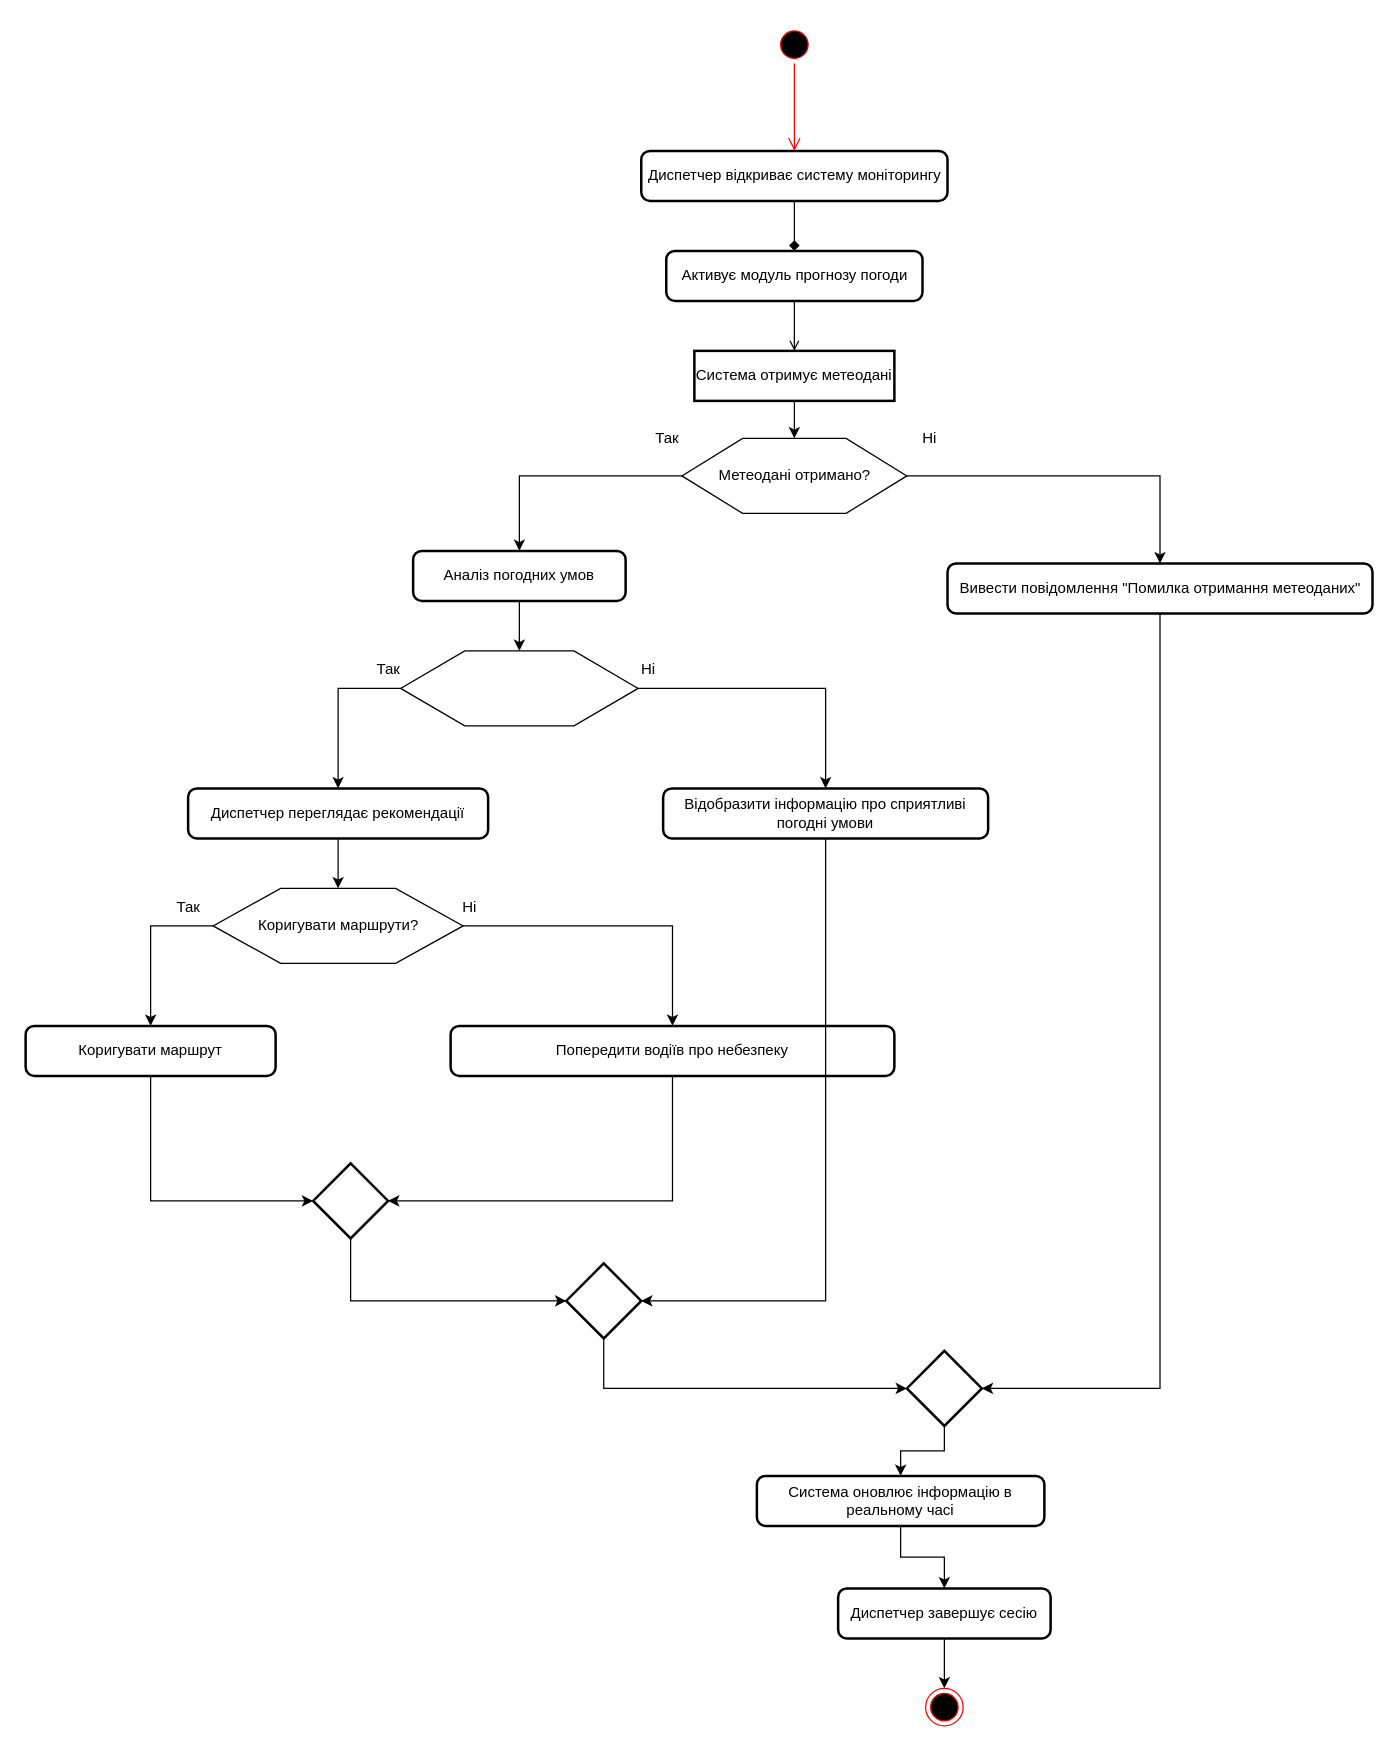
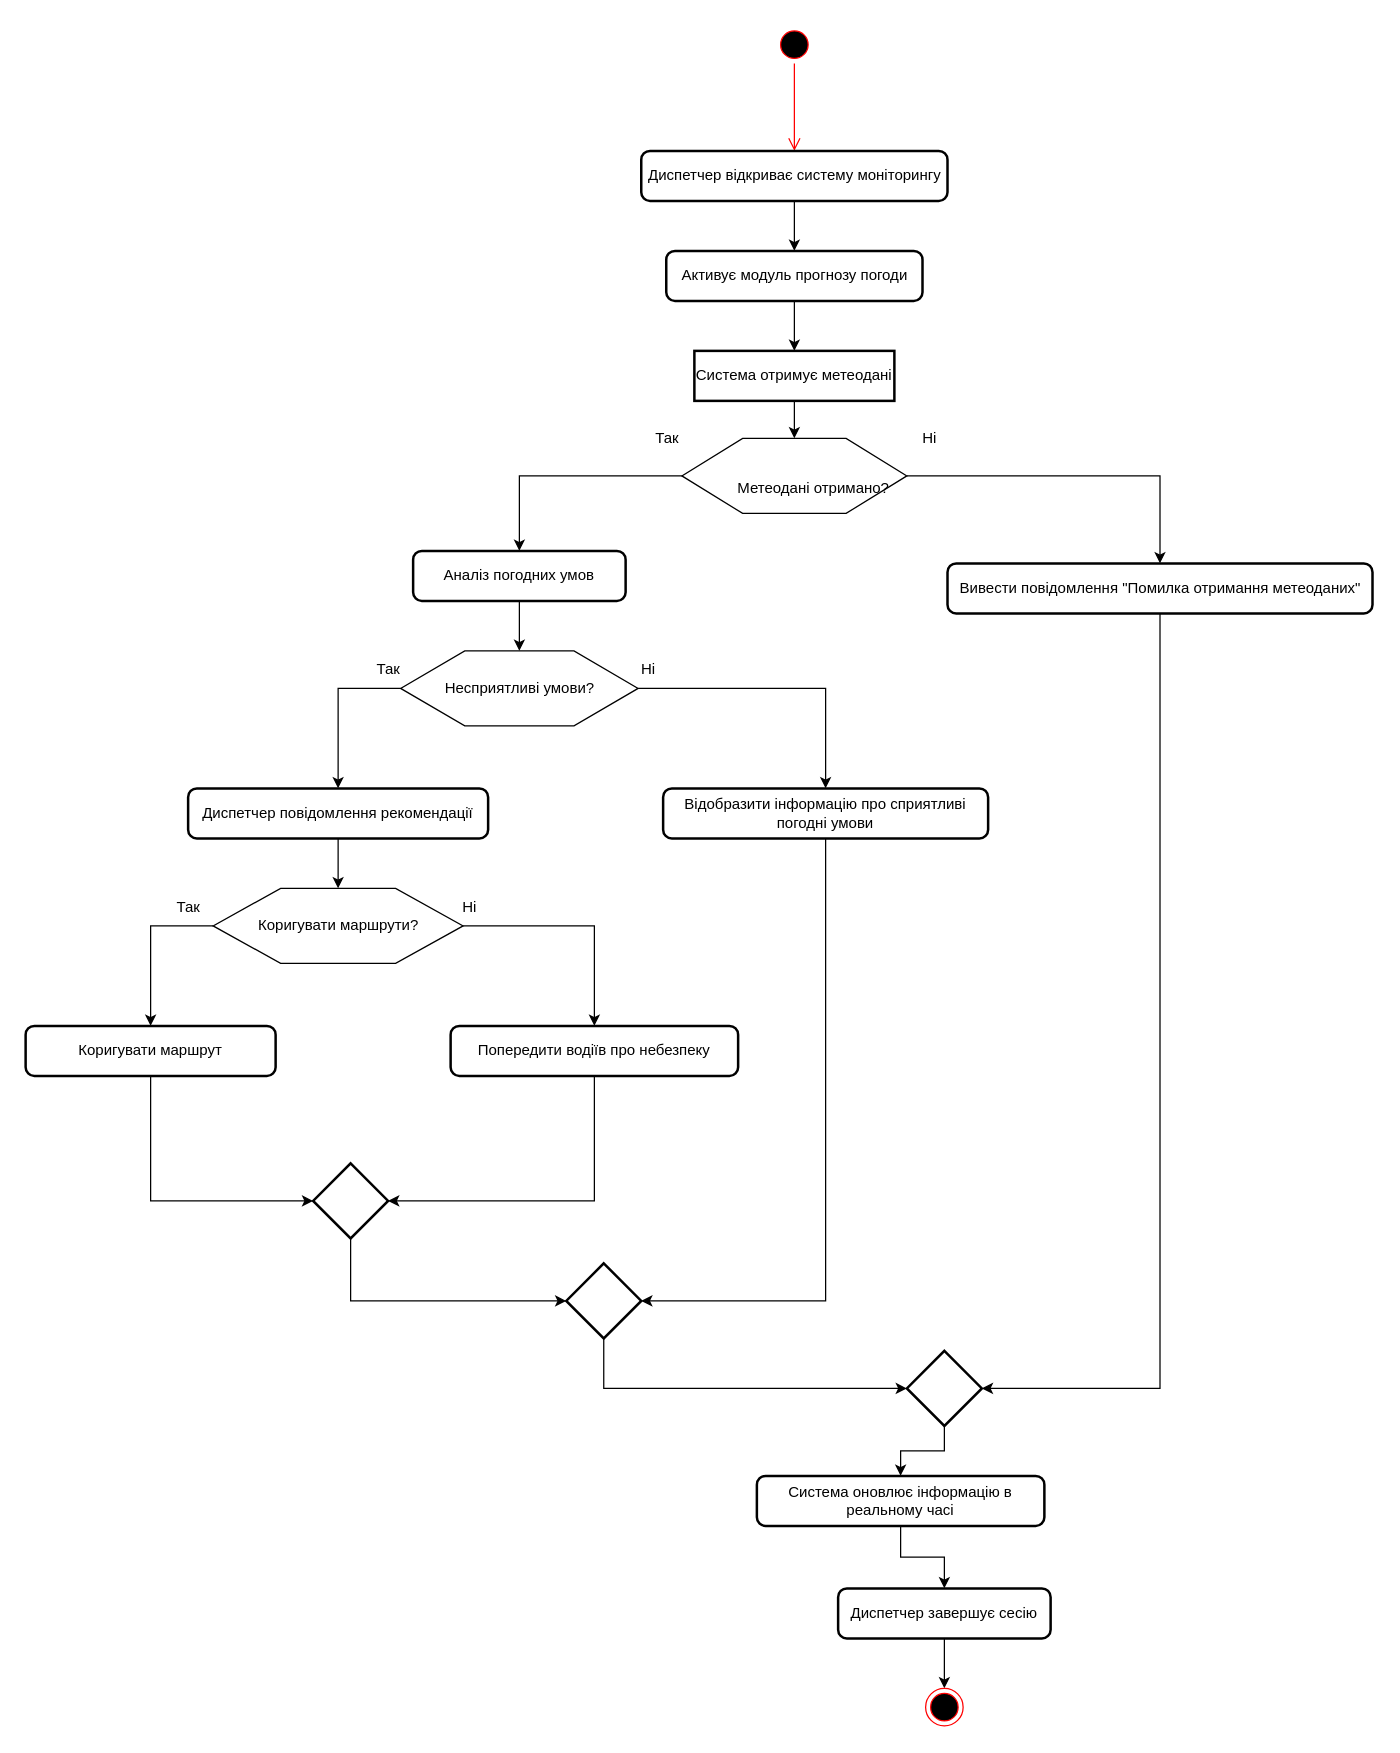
edge "Диспетчер відкриває систему моніторингу" -> "Активує модуль прогнозу погоди": arrowhead diamond -> classic
edge "Активує модуль прогнозу погоди" -> "Система отримує метеодані": arrowhead open -> classic
node "Метеодані отримано?": moved (794, 476) -> (813, 488)
node "Несприятливі умови?": added
node "Диспетчер переглядає рекомендації": label "Диспетчер переглядає рекомендації" -> "Диспетчер повідомлення рекомендації"
node "Попередити водіїв про небезпеку": size 444x50 -> 288x50
